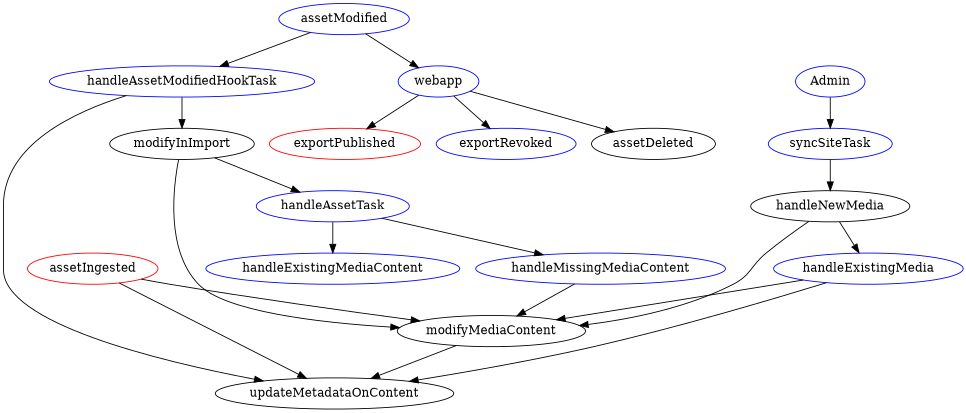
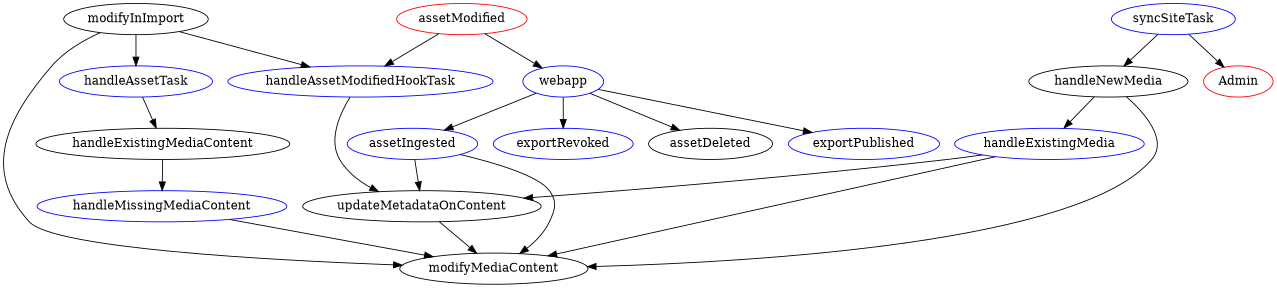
node "assetModified": color blue -> red
node "Admin": color blue -> red
edge "handleAssetModifiedHookTask" -> "modifyInImport": reversed
edge "Admin" -> "syncSiteTask": reversed
edge "webapp" -> "assetIngested": added
node "exportPublished": color red -> blue
edge "handleAssetTask" -> "handleMissingMediaContent": now "handleExistingMediaContent" -> "handleMissingMediaContent"
node "assetIngested": color red -> blue
node "handleExistingMediaContent": color blue -> black
edge "modifyMediaContent" -> "updateMetadataOnContent": reversed
